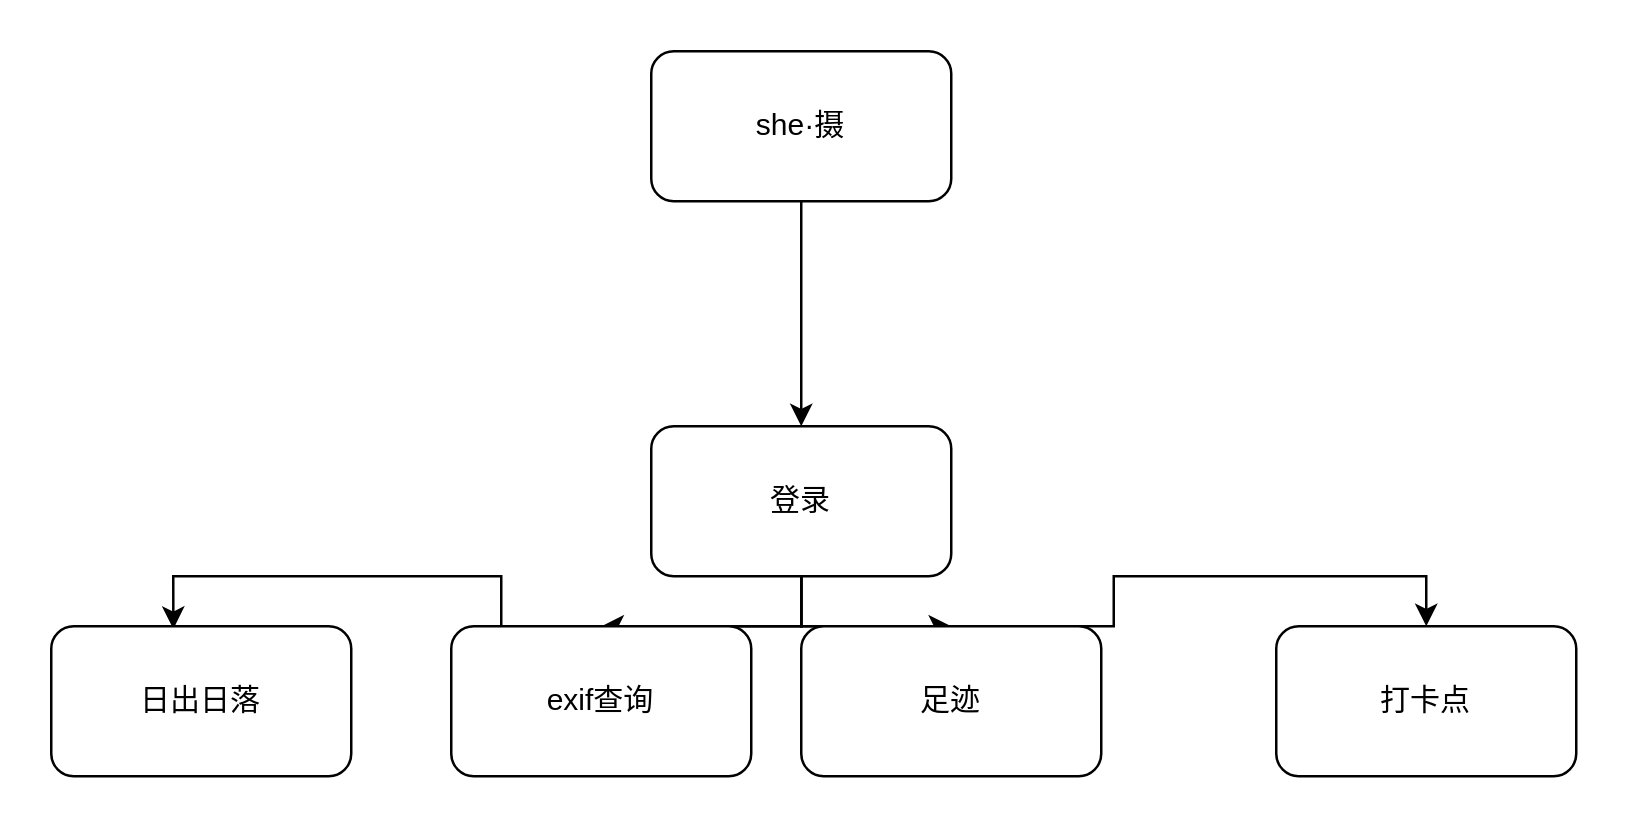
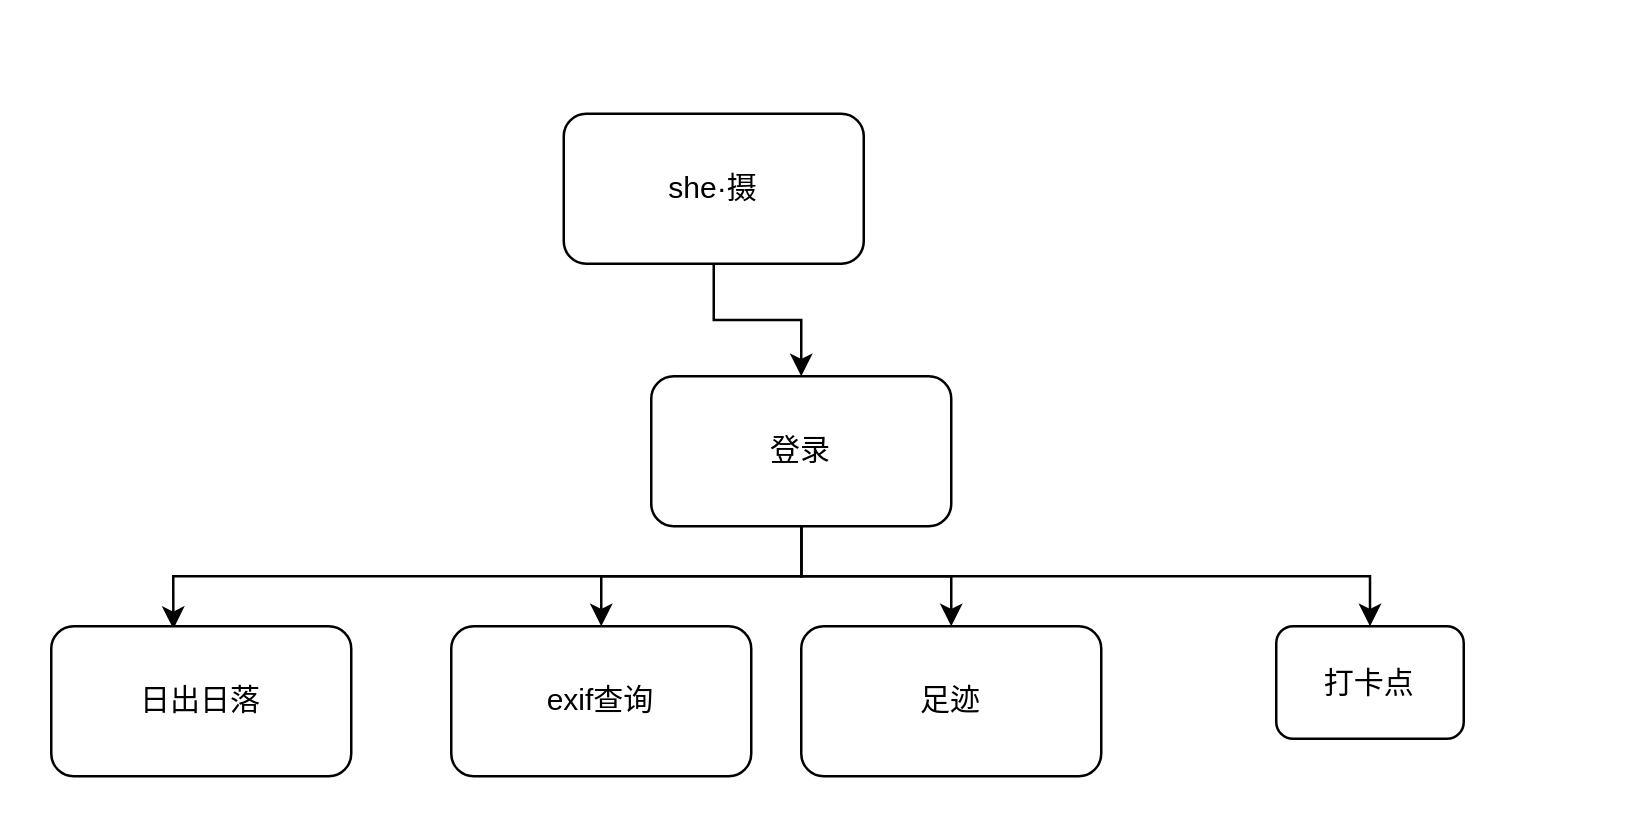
node "she·摄": moved (801, 126) -> (714, 189)
node "登录": moved (801, 501) -> (801, 451)
node "打卡点": size 300x150 -> 188x113
